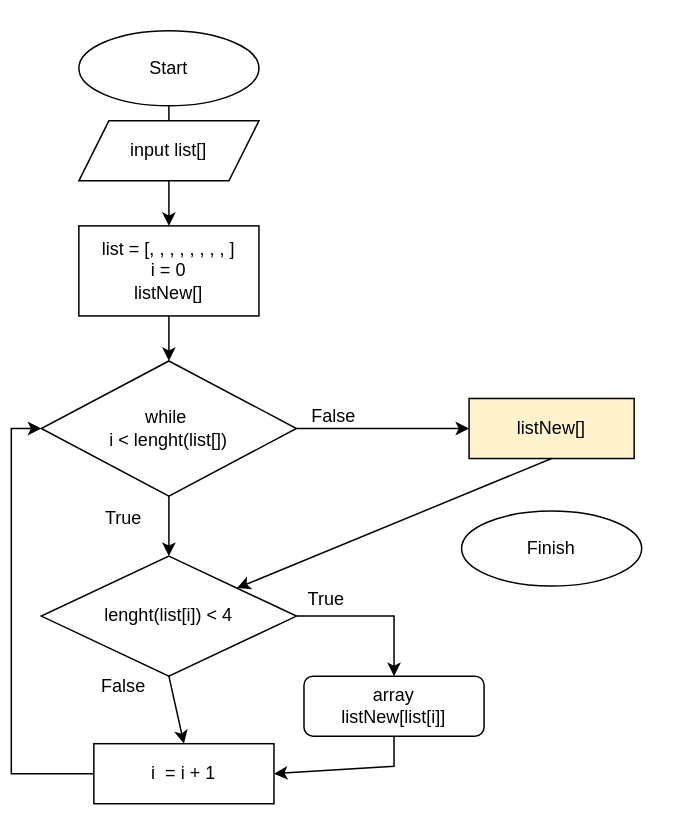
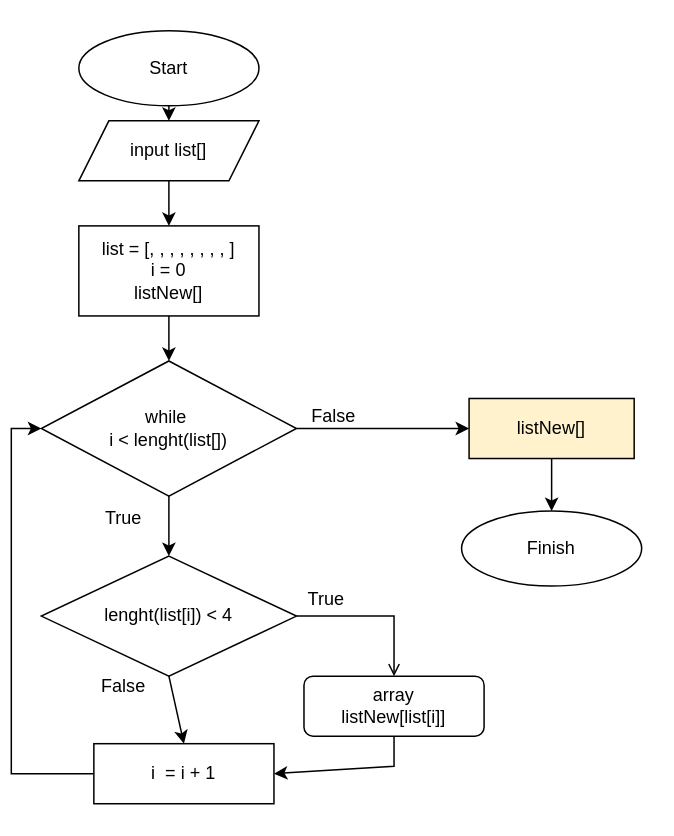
edge "Start" -- "input list[]": arrowhead none -> classic
edge "listNew[]" -> "lenght(list[i]) < 4": now "listNew[]" -> "Finish"
edge "lenght(list[i]) < 4" -> "array listNew[list[i]]": arrowhead classic -> open
